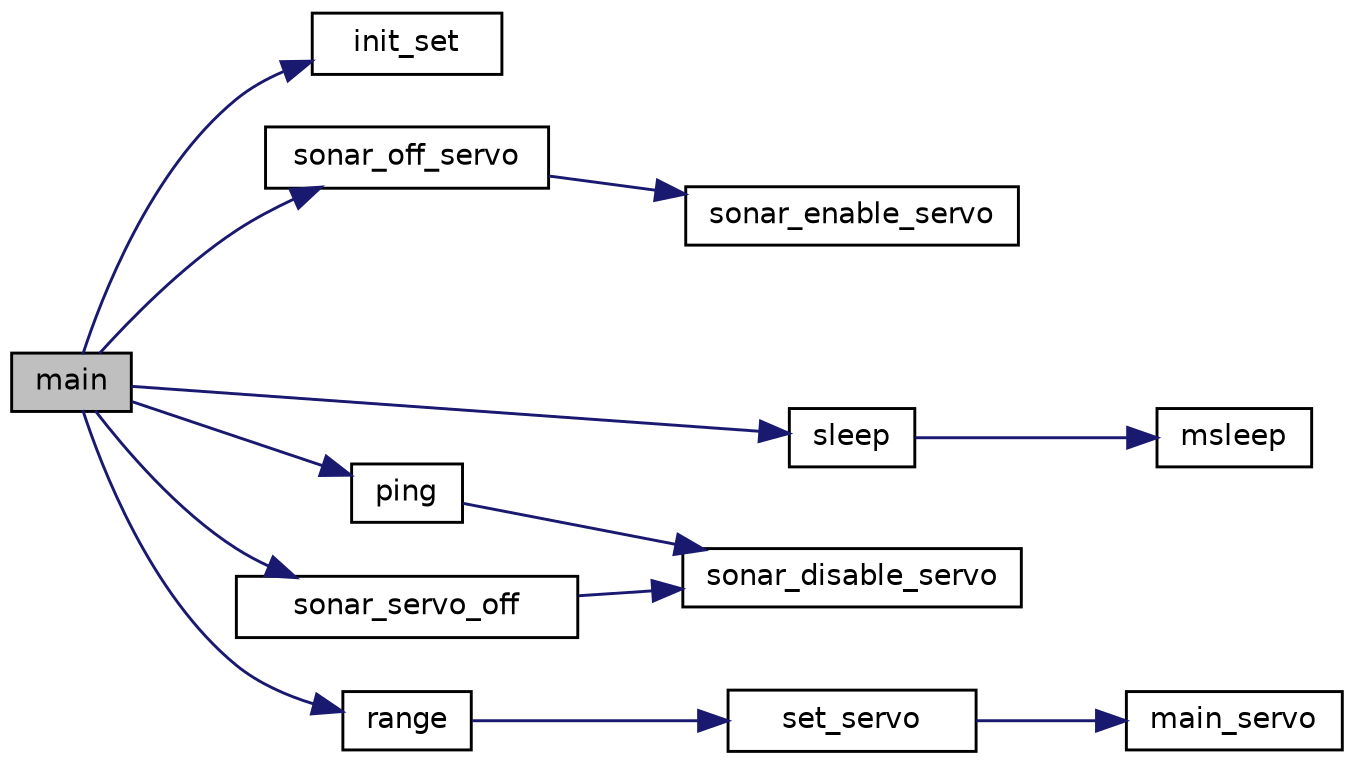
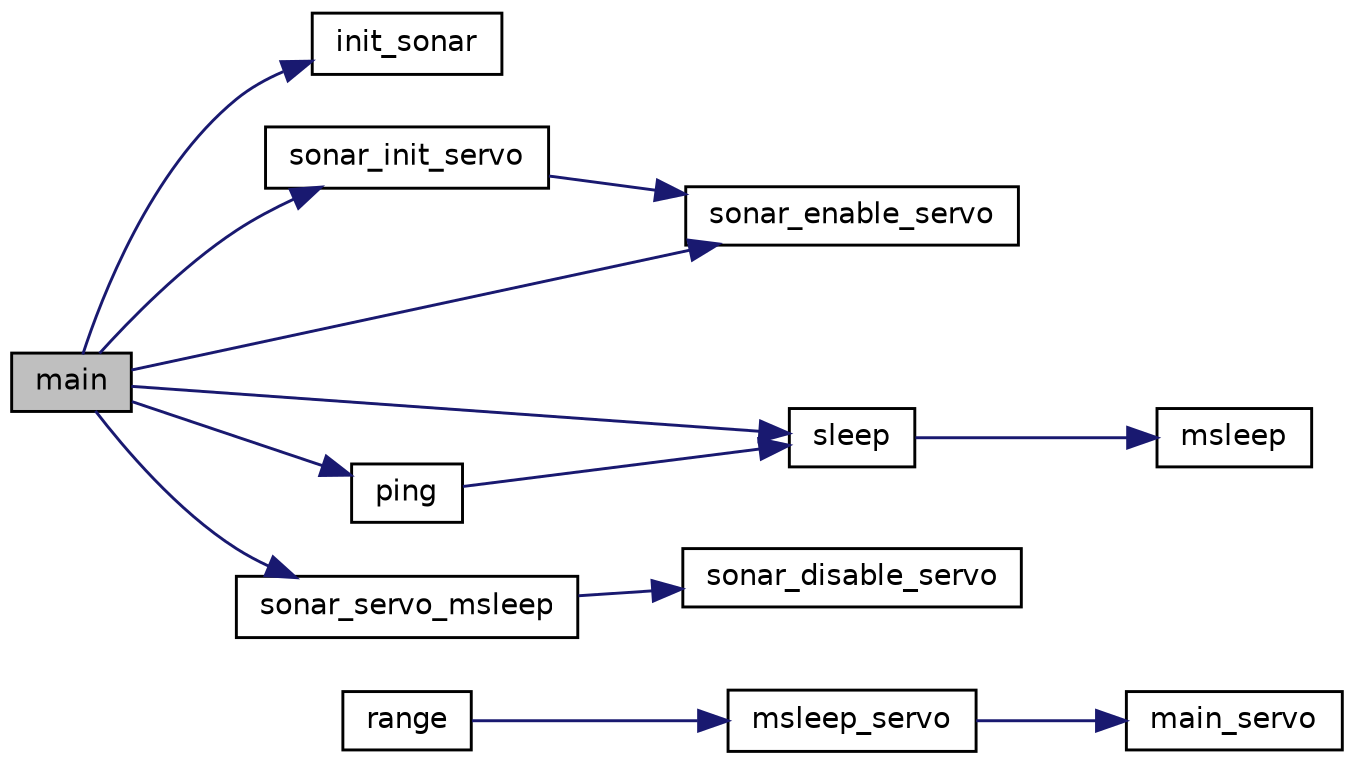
node "init_set": label "init_set" -> "init_sonar"
node "sonar_off_servo": label "sonar_off_servo" -> "sonar_init_servo"
edge "ping" -> "sonar_disable_servo": now "ping" -> "sleep"
edge "main" -> "range": now "main" -> "sonar_enable_servo"
node "sonar_servo_off": label "sonar_servo_off" -> "sonar_servo_msleep"
node "set_servo": label "set_servo" -> "msleep_servo"
